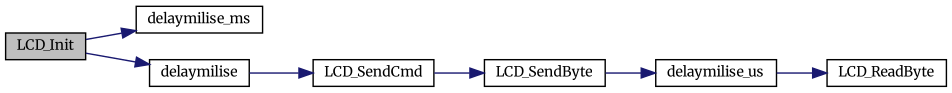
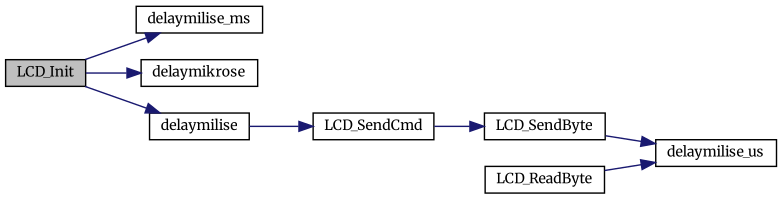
node "delaymikrose": added
edge "delaymilise_us" -> "LCD_ReadByte": reversed
